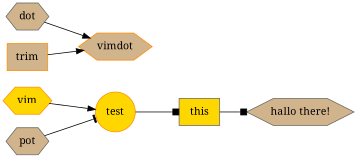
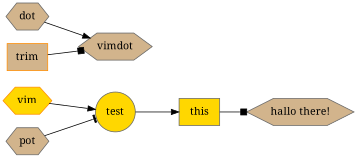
node "vimdot": color darkorange -> gray40
edge "trim" -> "vimdot": arrowhead normal -> box
node "test": color darkorange -> gray40
edge "test" -> "this": arrowhead box -> normal
